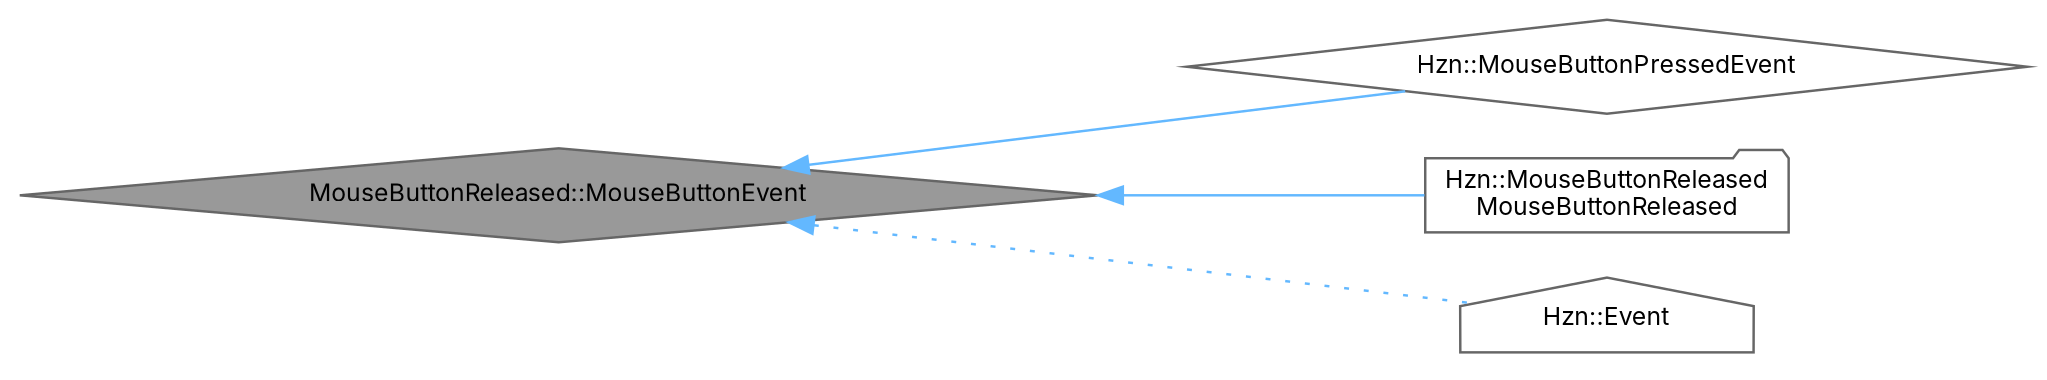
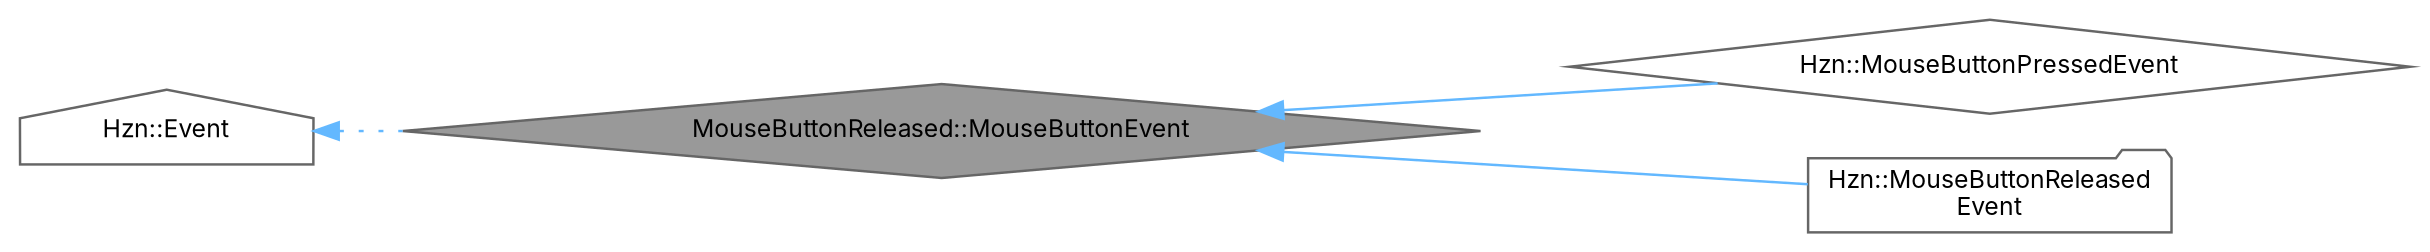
node "Hzn::MouseButtonReleased MouseButtonReleased": label "Hzn::MouseButtonReleased MouseButtonReleased" -> "Hzn::MouseButtonReleased Event"
edge "Hzn::Event" -> "MouseButtonReleased::MouseButtonEvent": reversed
